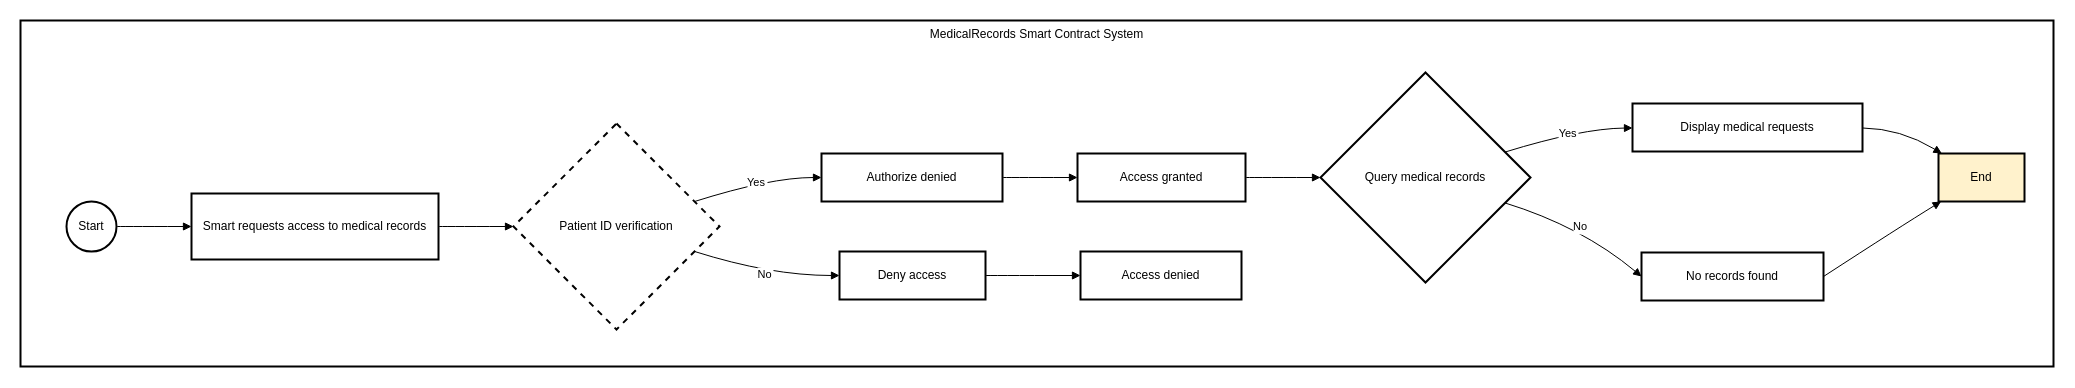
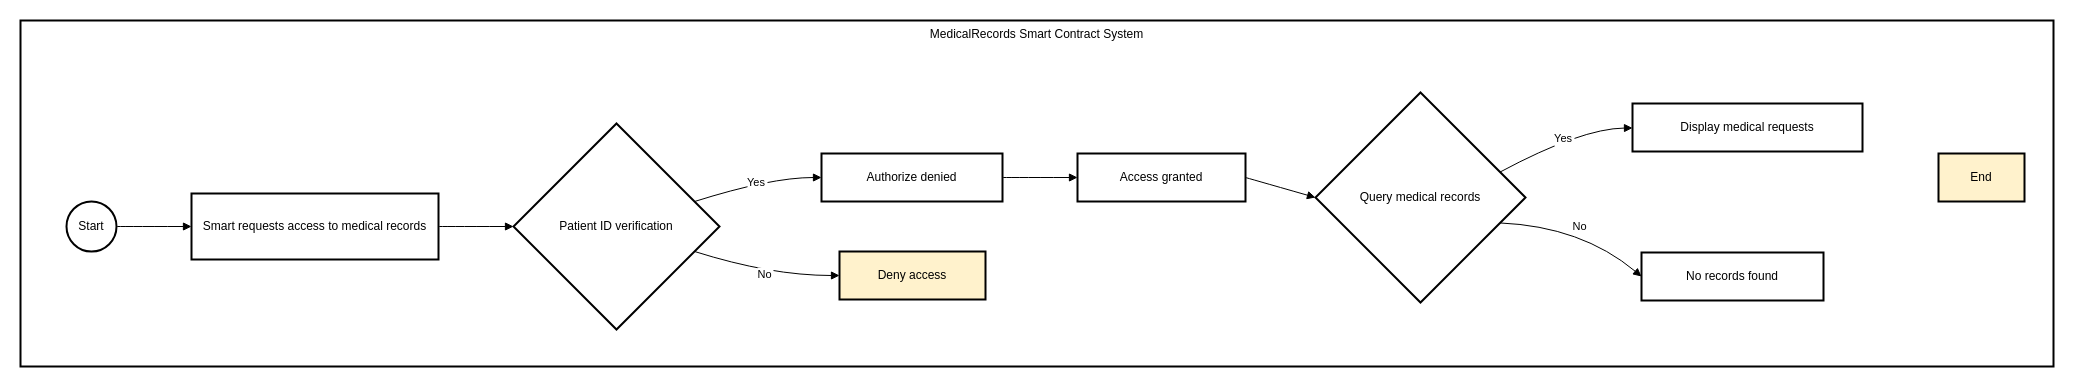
edge "Display medical requests" -> "End": removed
node "Query medical records": moved (1426, 178) -> (1421, 198)
node "Patient ID verification": style dashed -> solid
edge "No records found" -> "End": removed
node "Deny access": fillcolor #ffffff -> #fff2cc
edge "Deny access" -> "Access denied": removed
node "Access denied": removed
